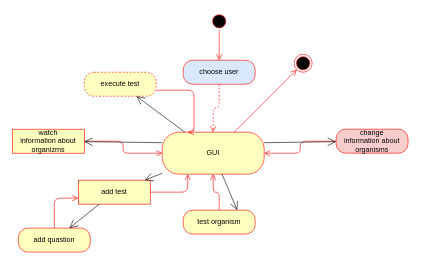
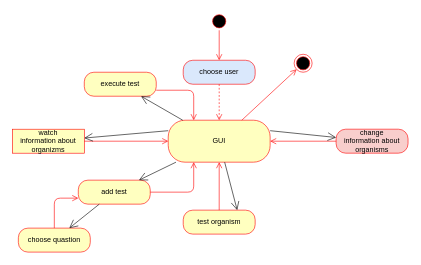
node "execute test": style dashed -> solid
node "GUI": moved (213, 153) -> (219, 141)
node "add test": shape rectangle -> rounded rectangle
node "add quastion": label "add quastion" -> "choose quastion"
